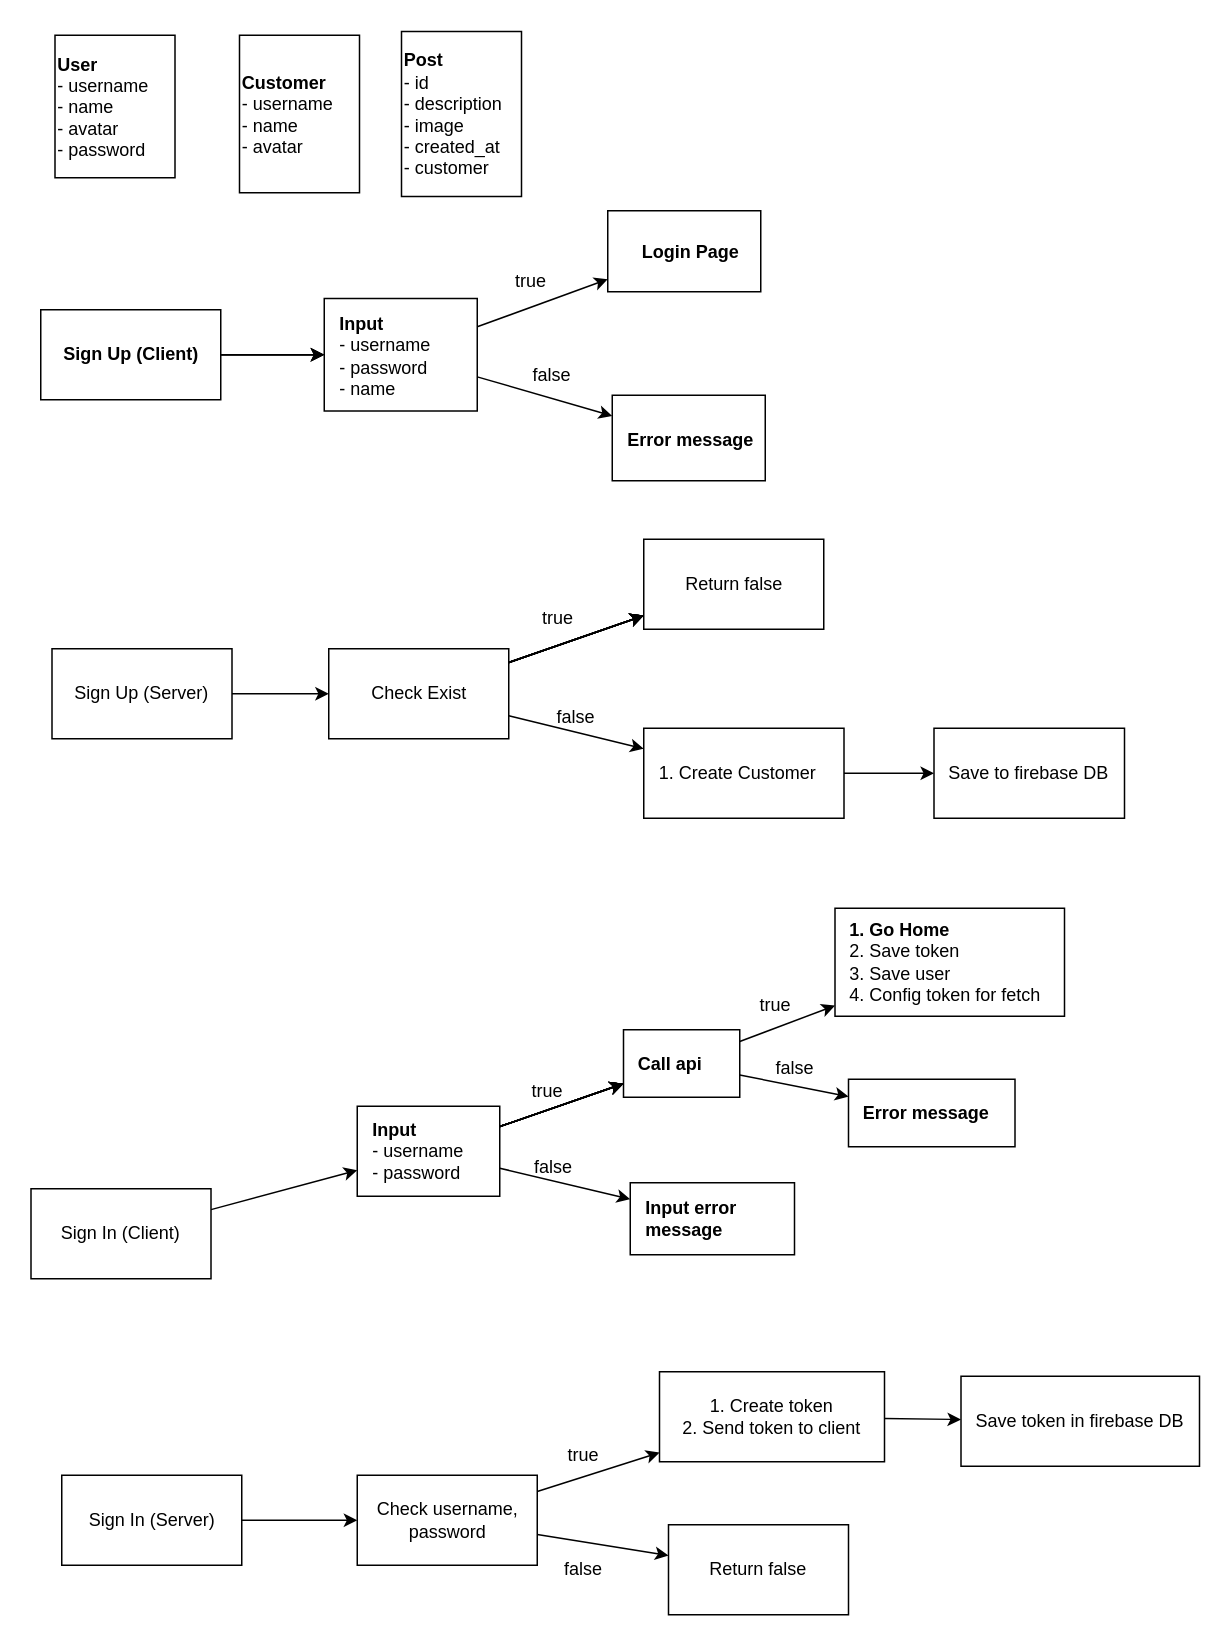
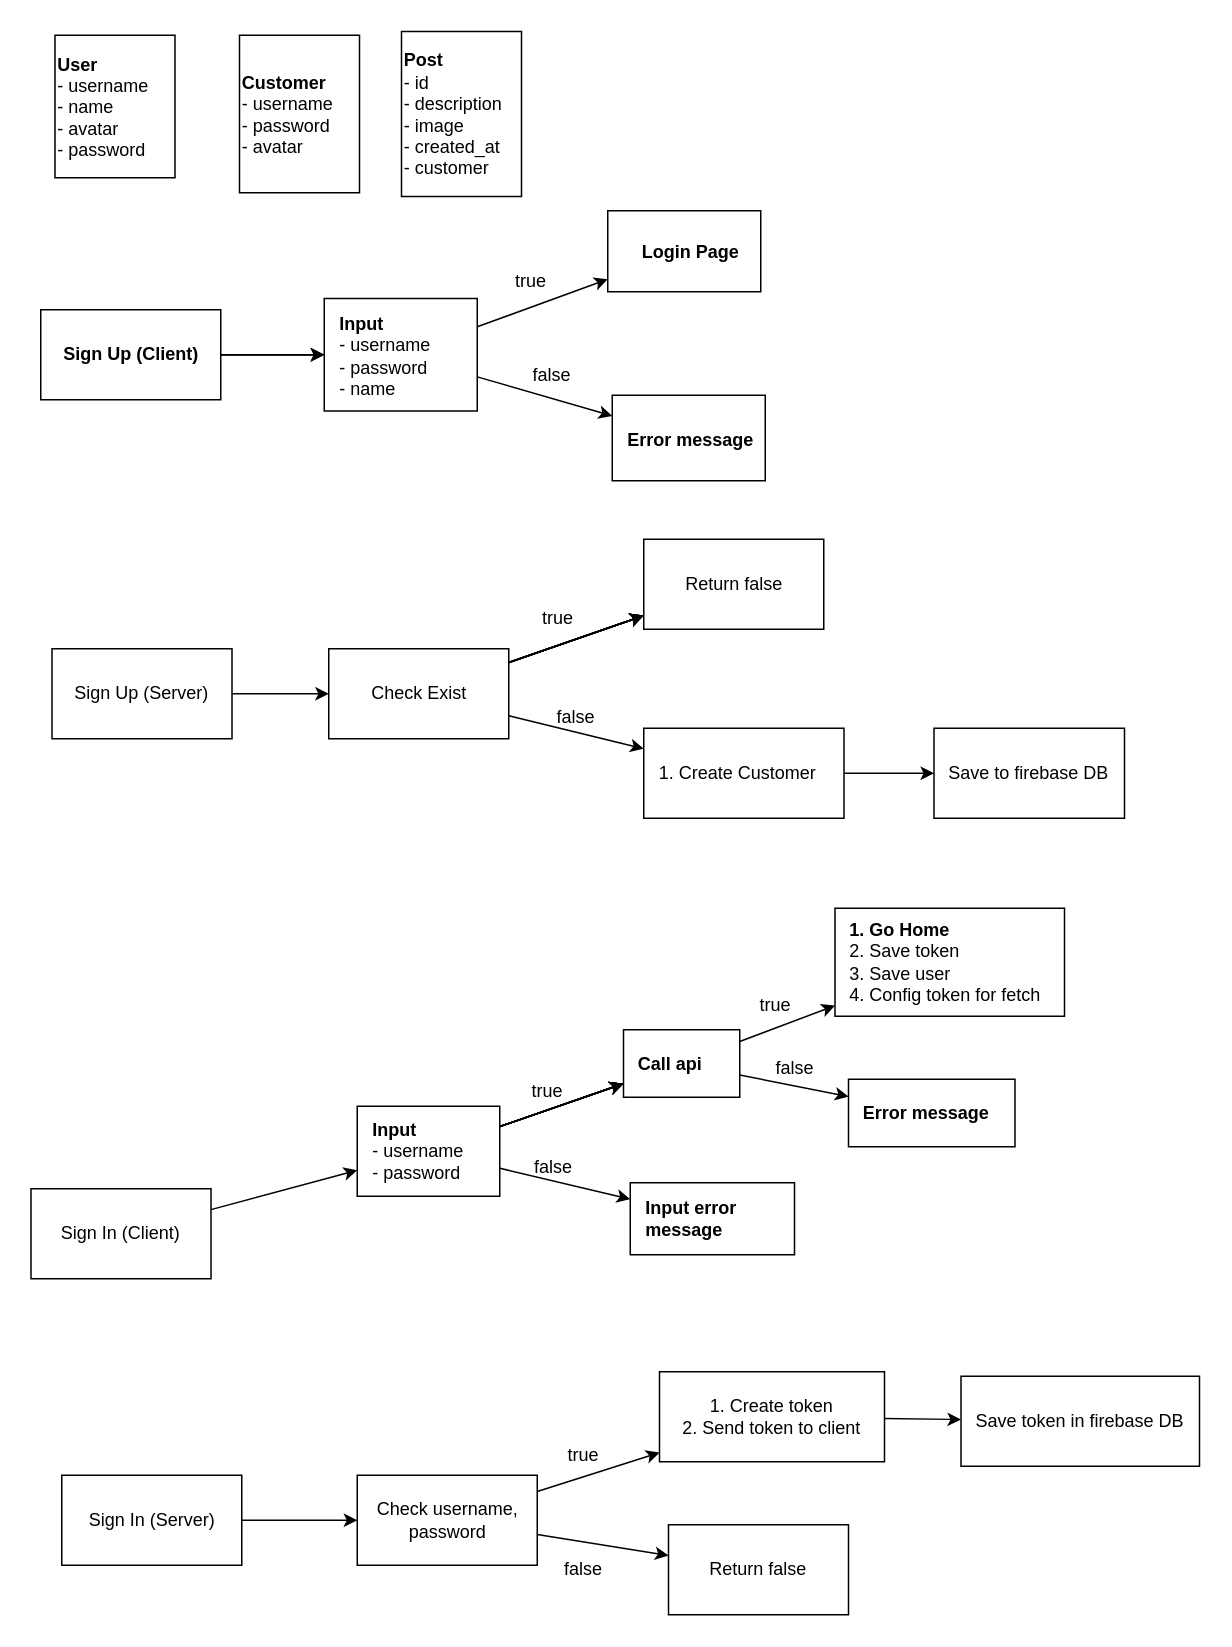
node "Customer - username - name - avatar": label "Customer - username - name - avatar" -> "Customer - username - password - avatar"
